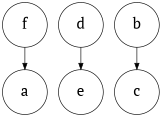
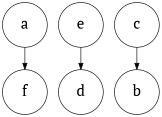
edge "f" -> "a": reversed
edge "d" -> "e": reversed
edge "b" -> "c": reversed
